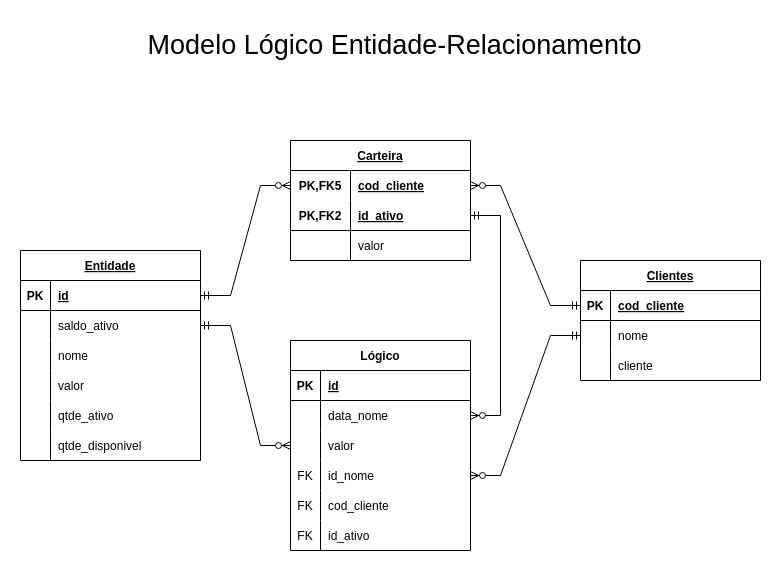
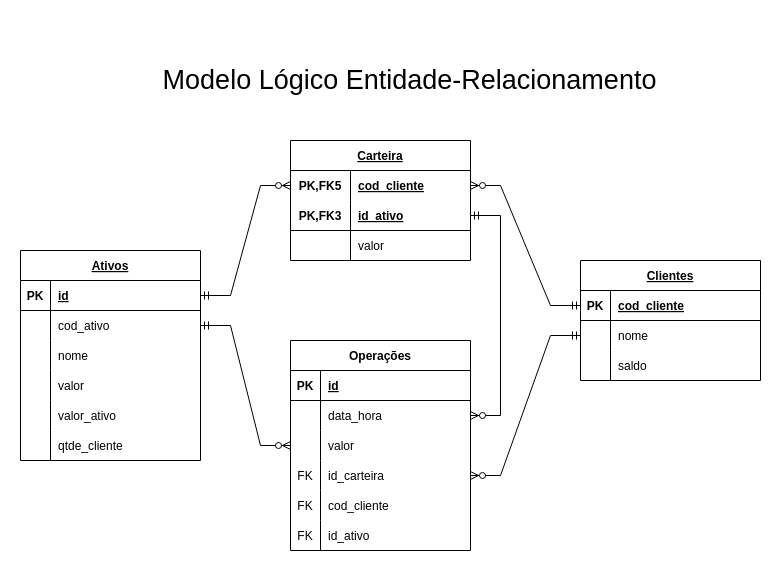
node "Modelo Lógico Entidade-Relacionamento": moved (395, 46) -> (410, 81)
node "PK,FK2": label "PK,FK2" -> "PK,FK3"
node "Entidade": label "Entidade" -> "Ativos"
node "saldo_ativo": label "saldo_ativo" -> "cod_ativo"
node "Lógico": label "Lógico" -> "Operações"
node "cliente": label "cliente" -> "saldo"
node "qtde_ativo": label "qtde_ativo" -> "valor_ativo"
node "data_nome": label "data_nome" -> "data_hora"
node "qtde_disponivel": label "qtde_disponivel" -> "qtde_cliente"
node "id_nome": label "id_nome" -> "id_carteira"
